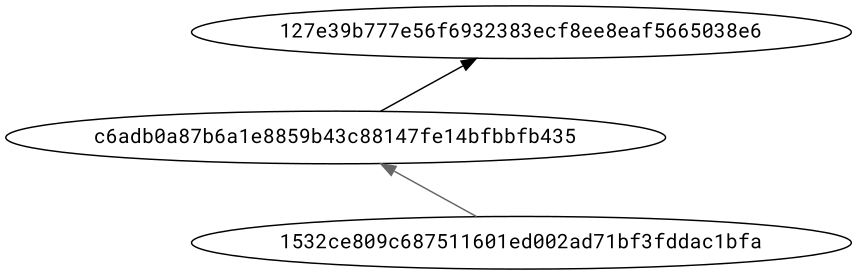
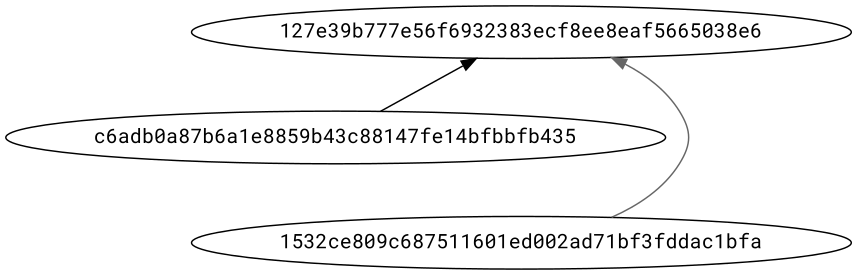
edge "1532ce809c687511601ed002ad71bf3fddac1bfa" -> "c6adb0a87b6a1e8859b43c88147fe14bfbbfb435": now "1532ce809c687511601ed002ad71bf3fddac1bfa" -> "127e39b777e56f6932383ecf8ee8eaf5665038e6"
